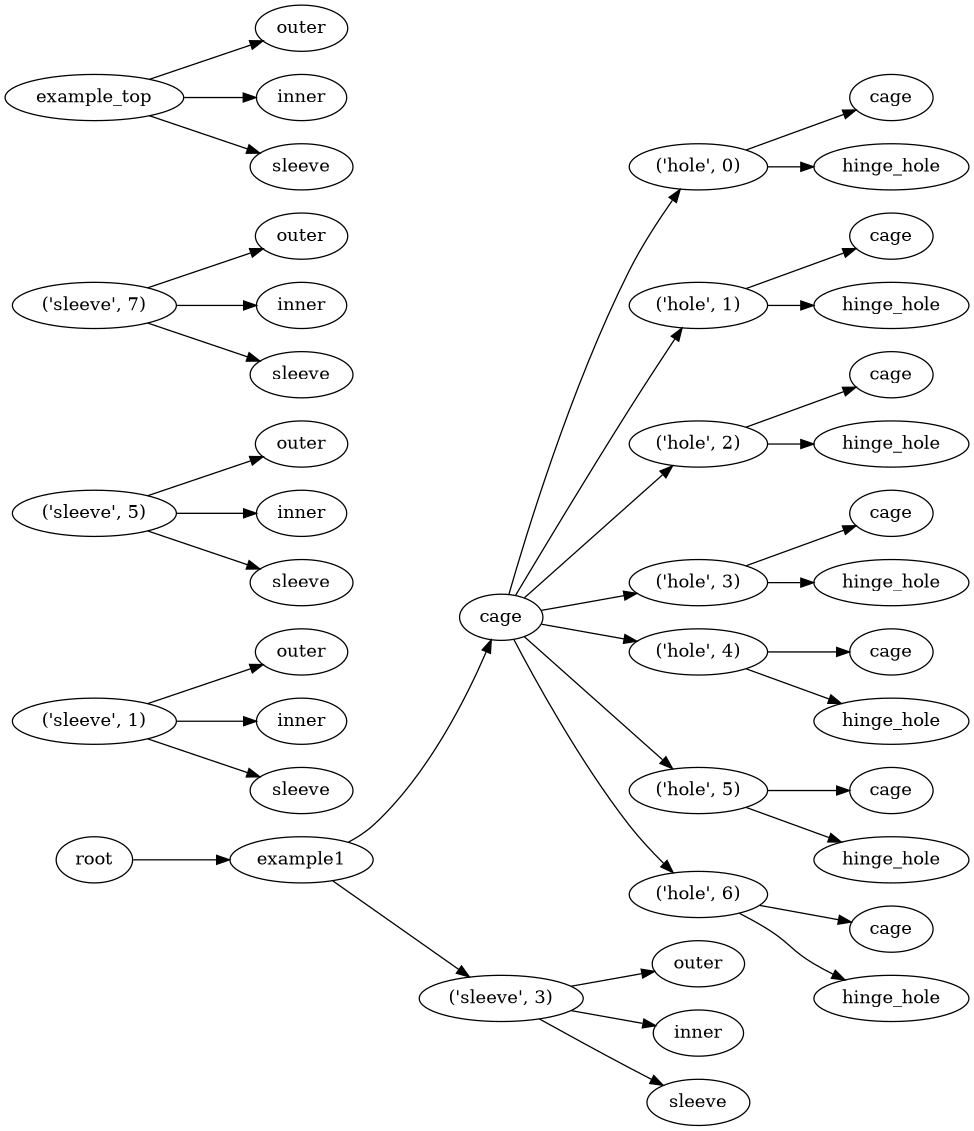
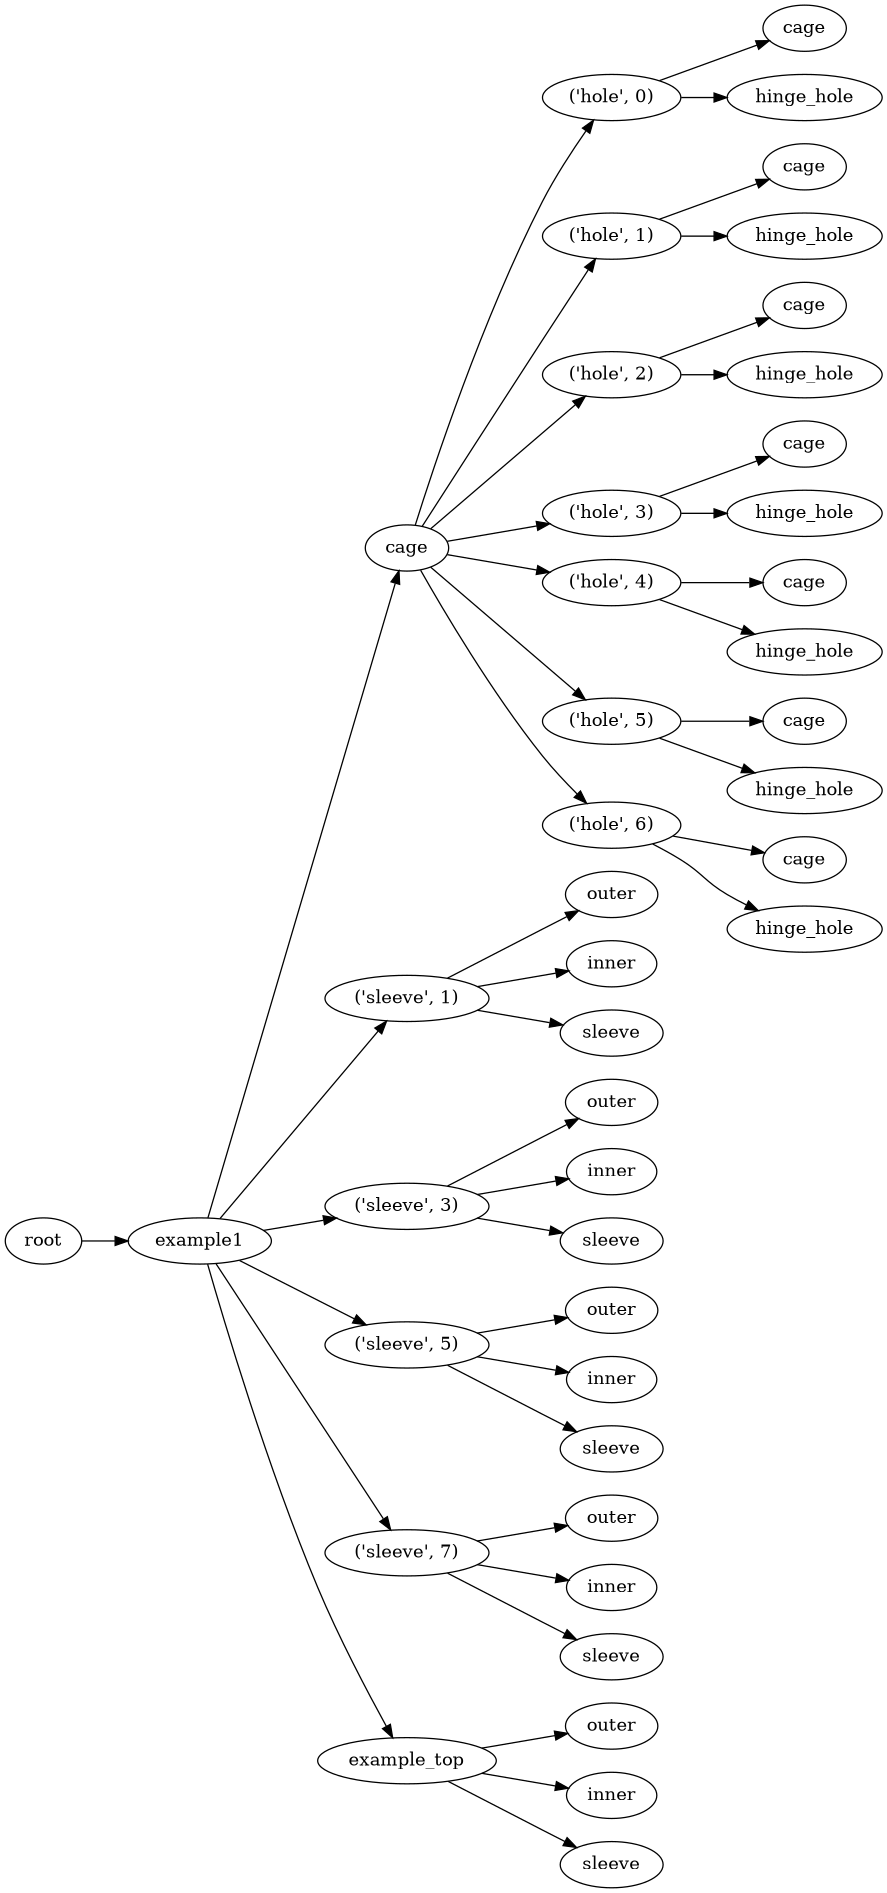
edge "example1" -> "('sleeve', 1)": added
edge "example1" -> "('sleeve', 5)": added
edge "example1" -> "('sleeve', 7)": added
edge "example1" -> "example_top": added
